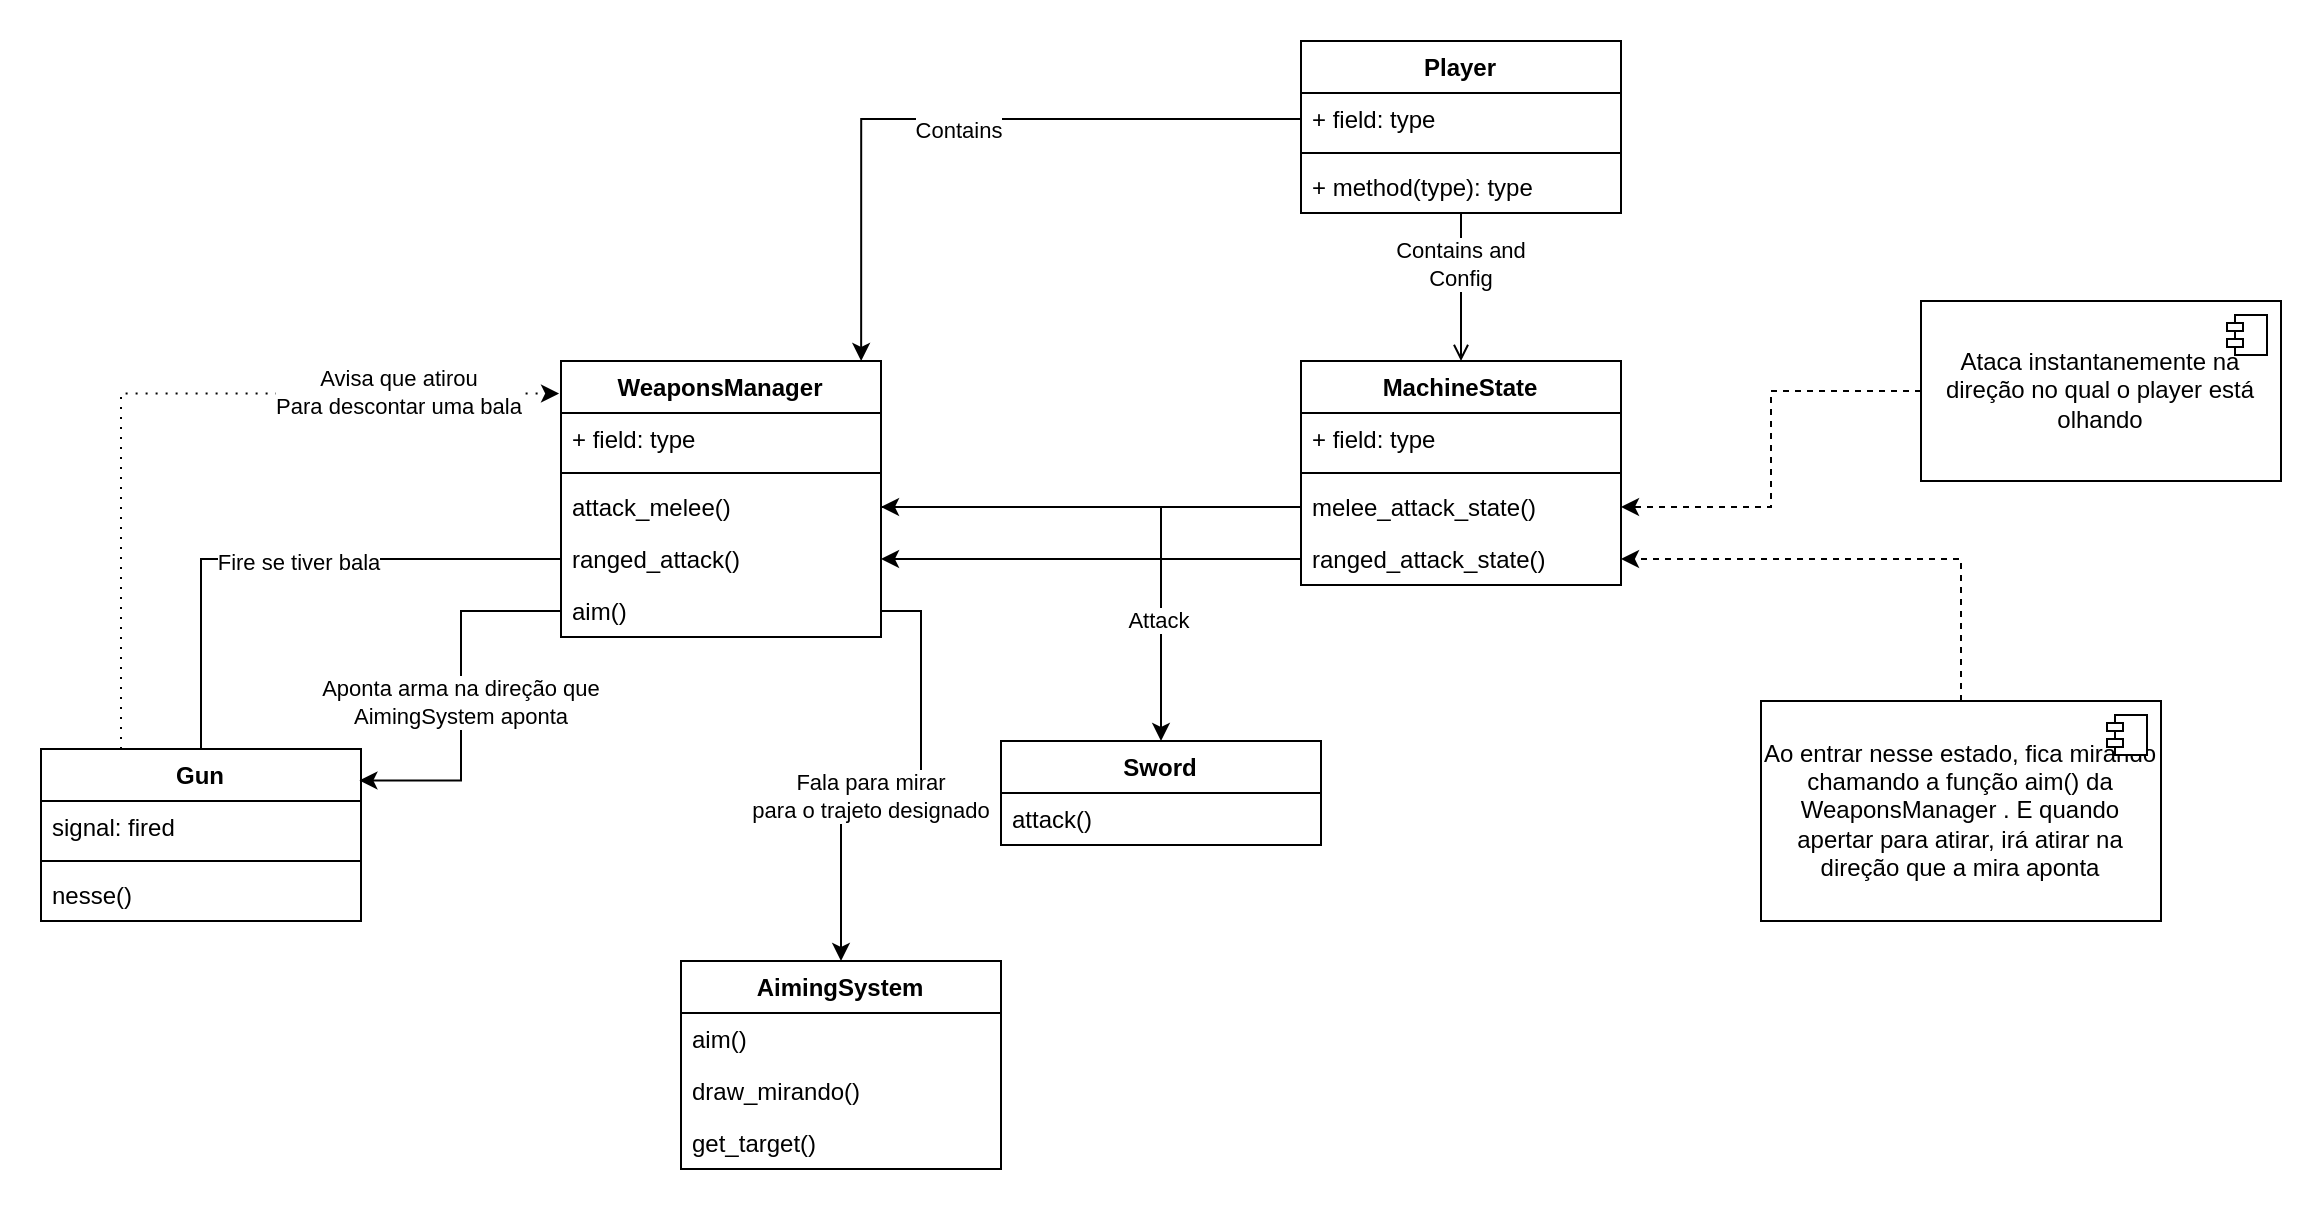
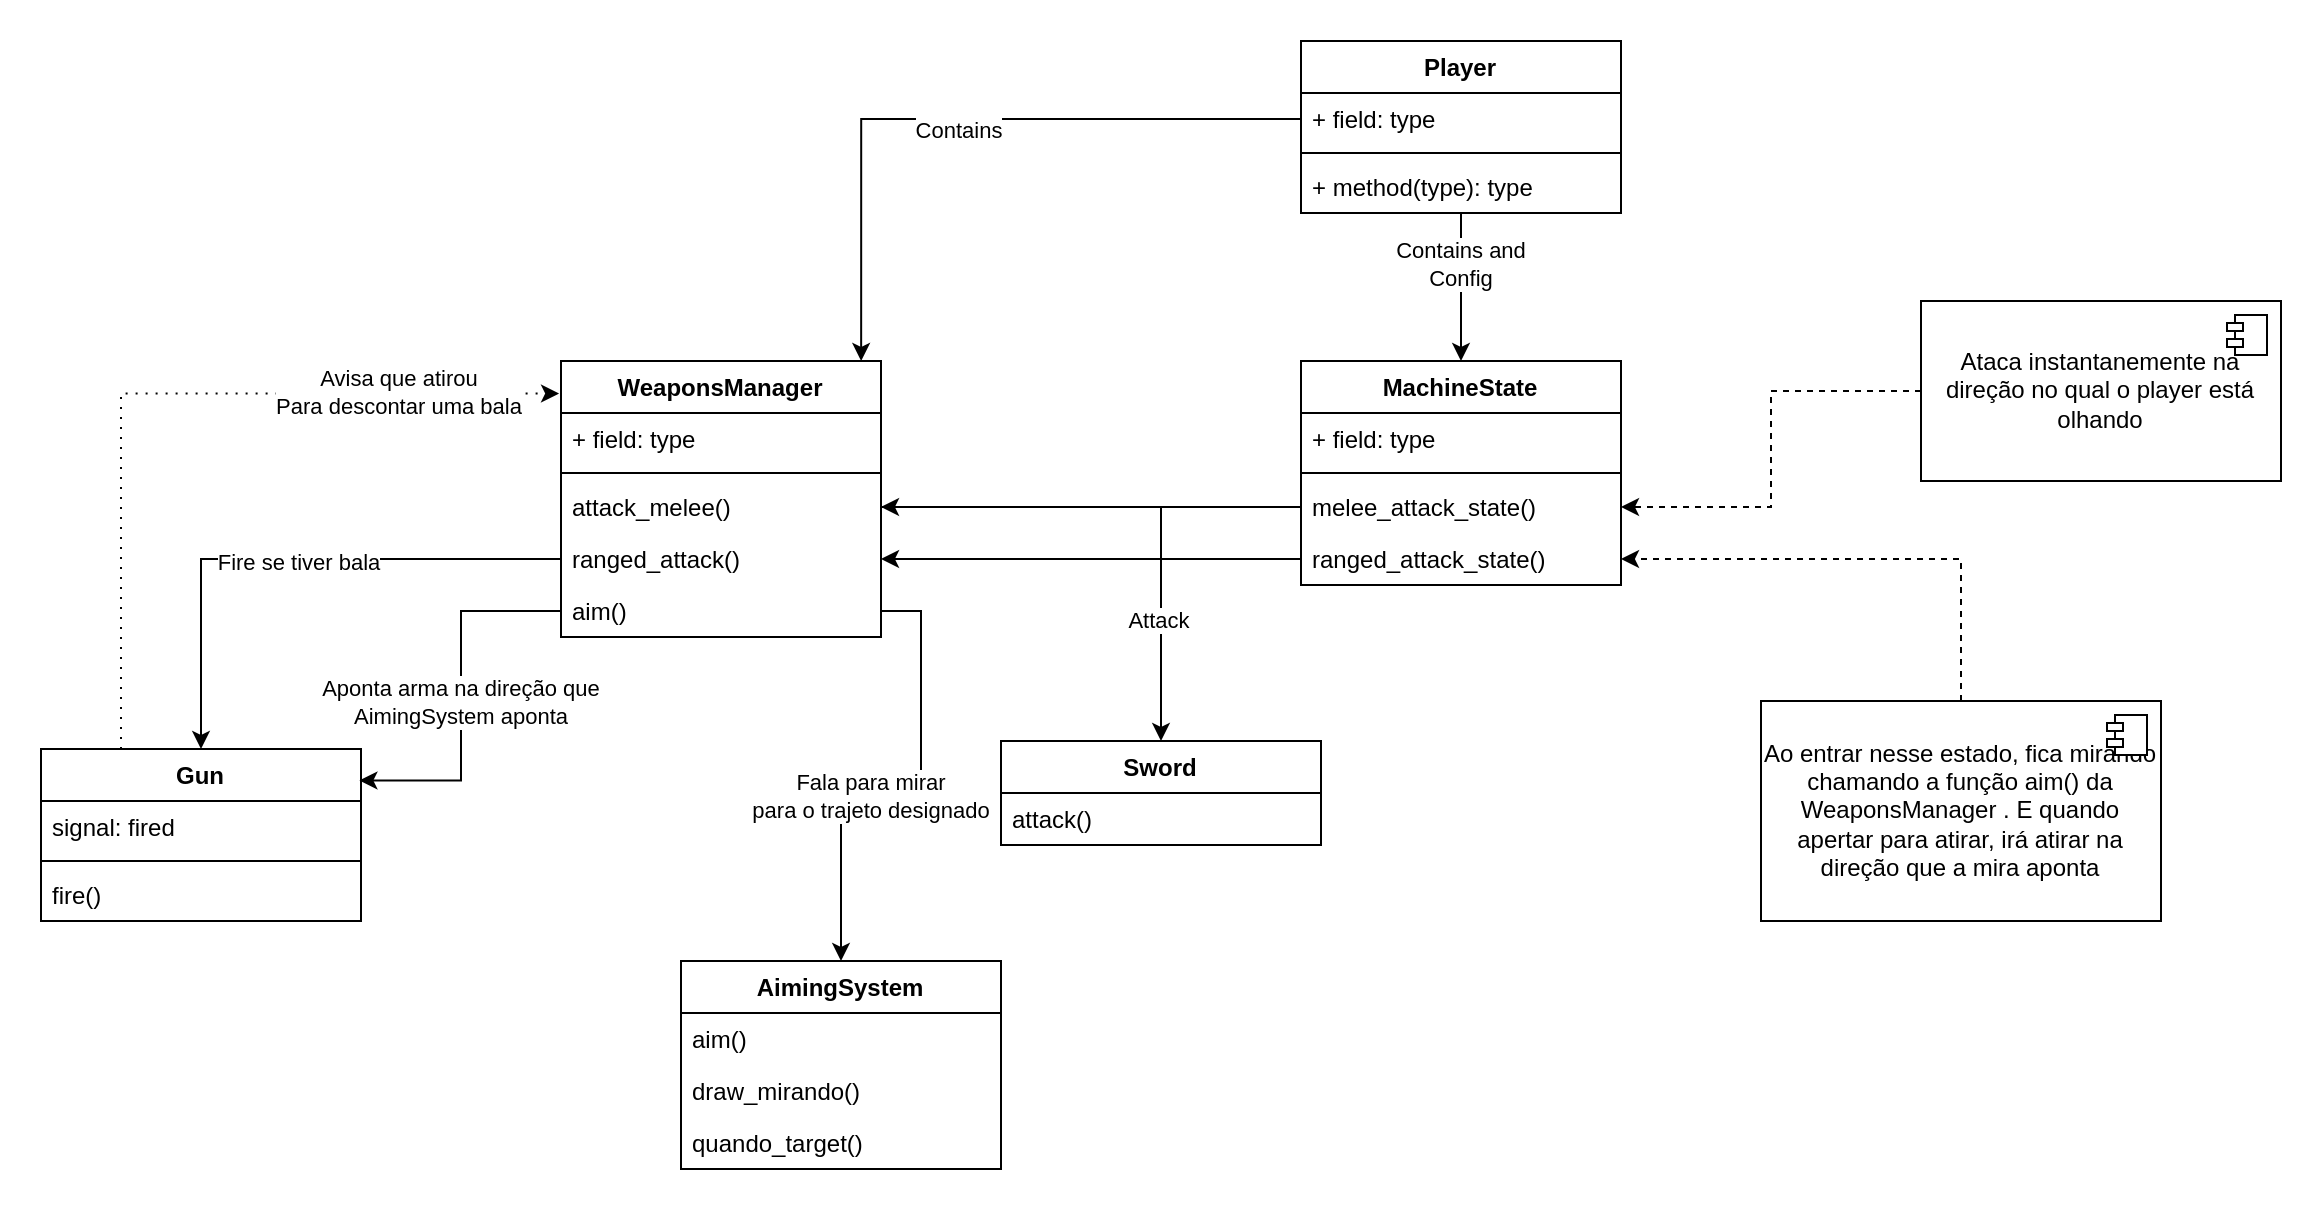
edge "Player" -> "MachineState": arrowhead open -> classic
edge "ranged_attack()" -- "Gun": arrowhead none -> classic
node "nesse()": label "nesse()" -> "fire()"
node "get_target()": label "get_target()" -> "quando_target()"
